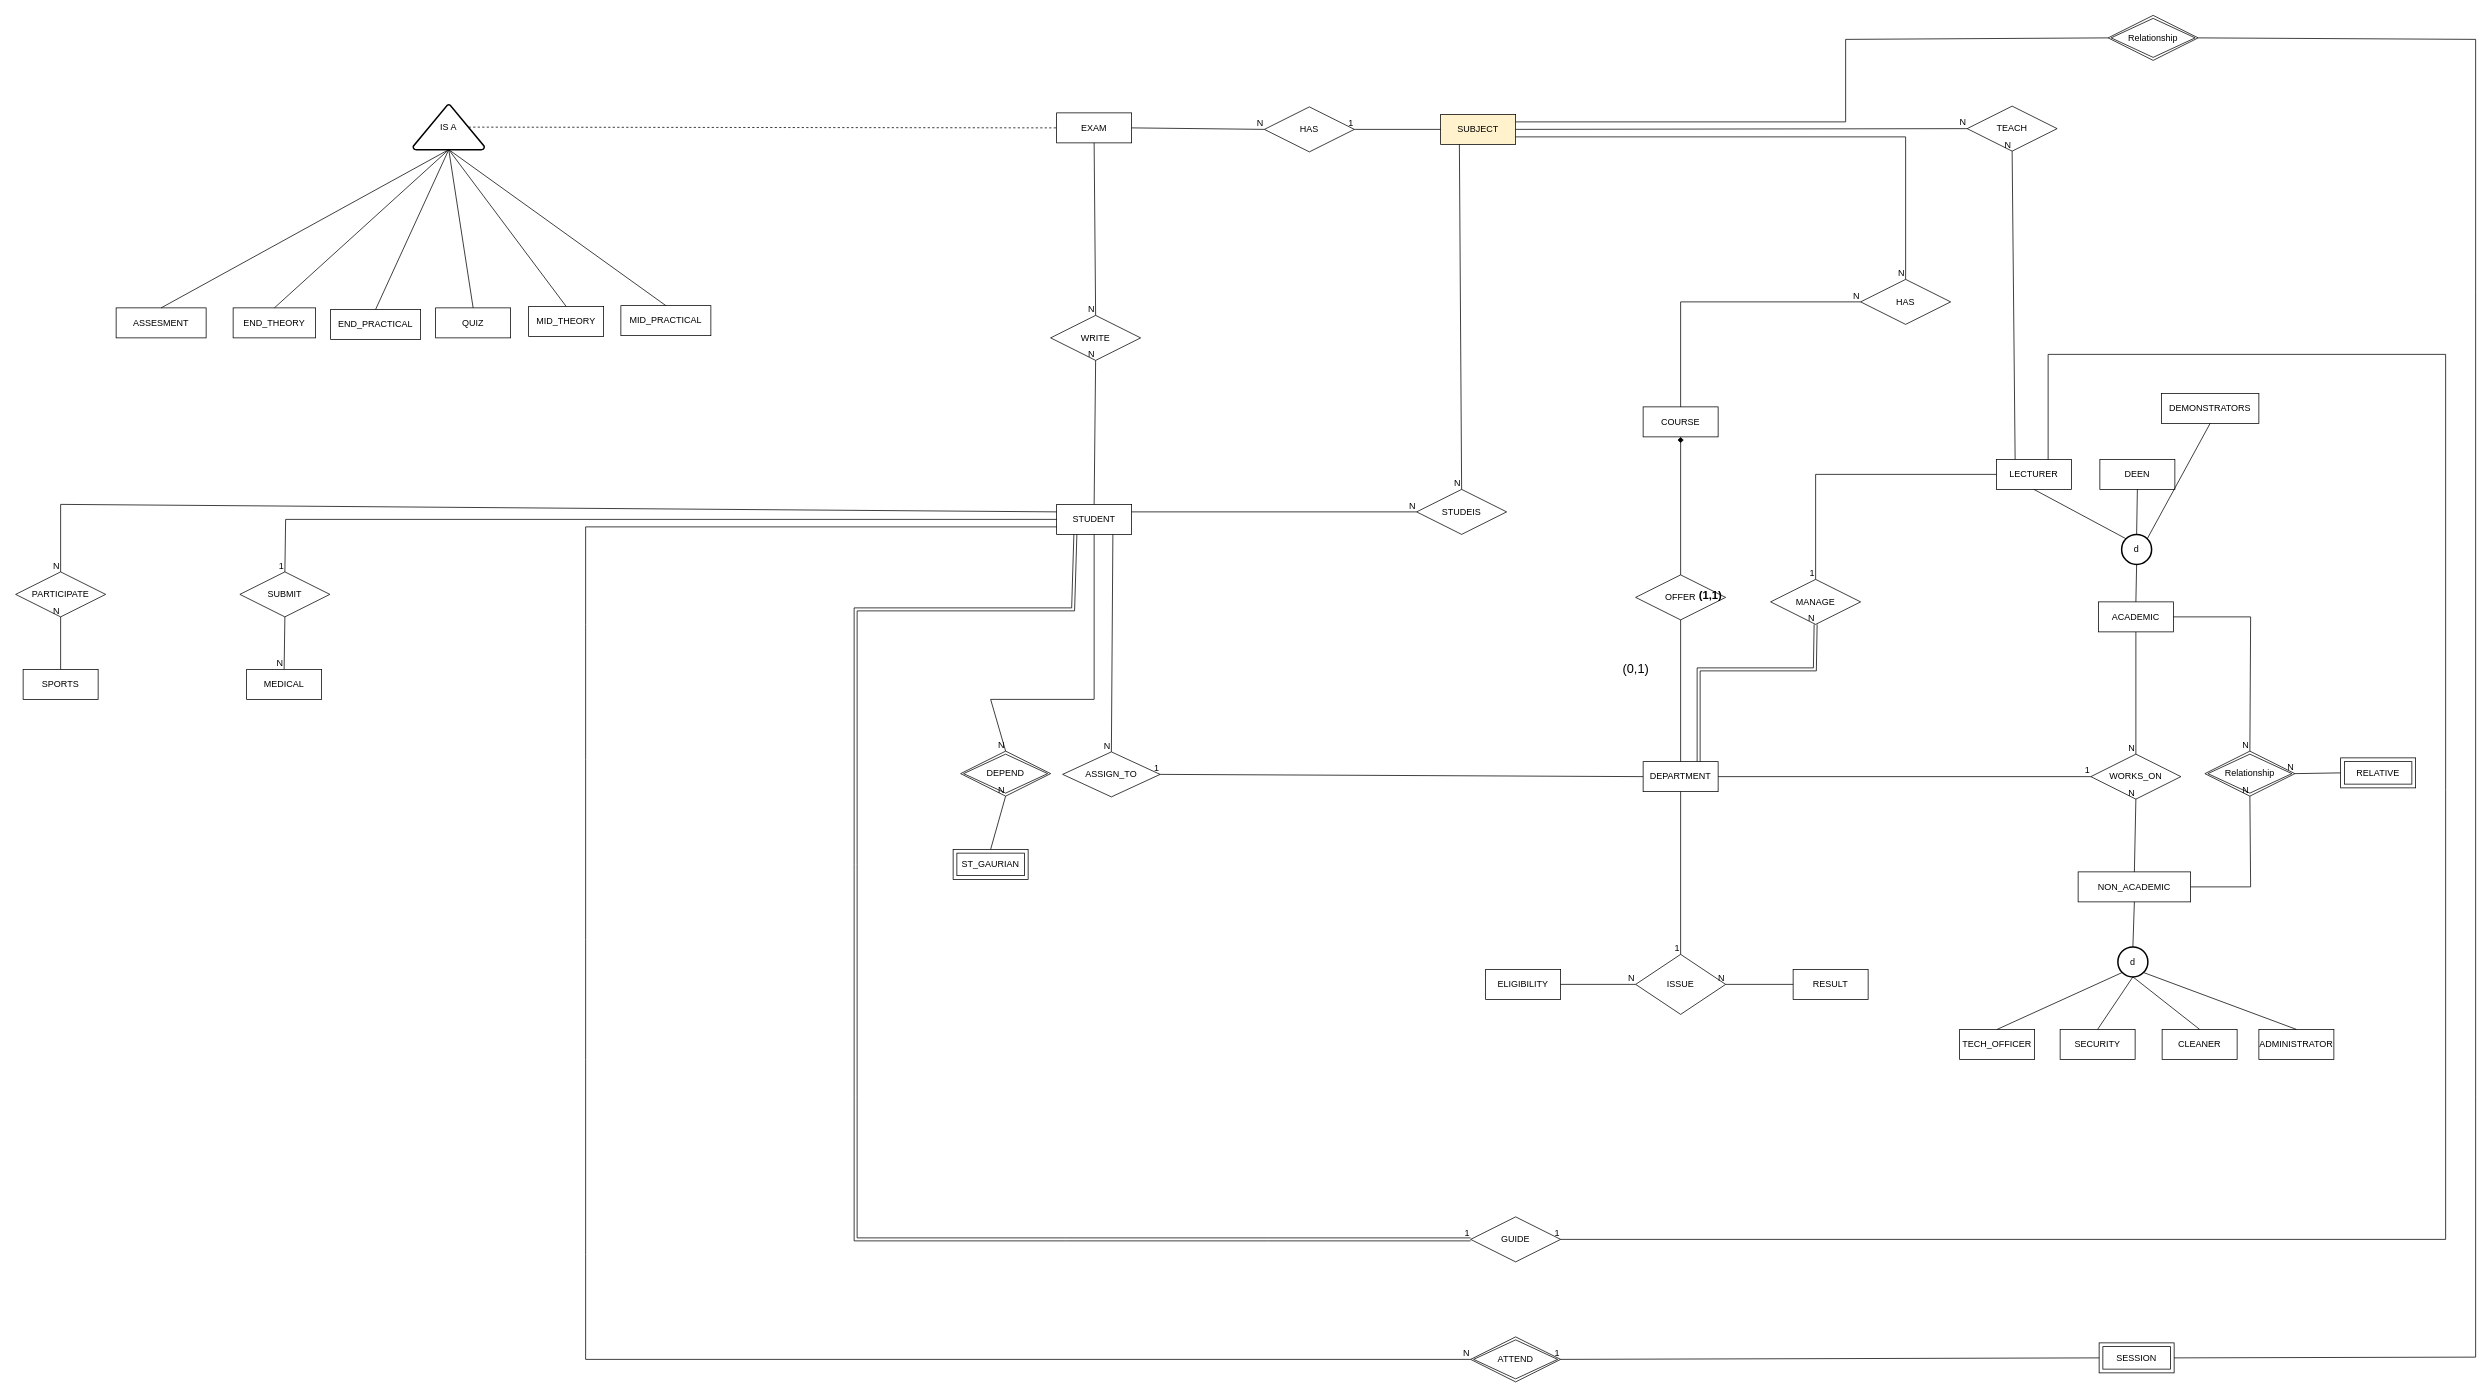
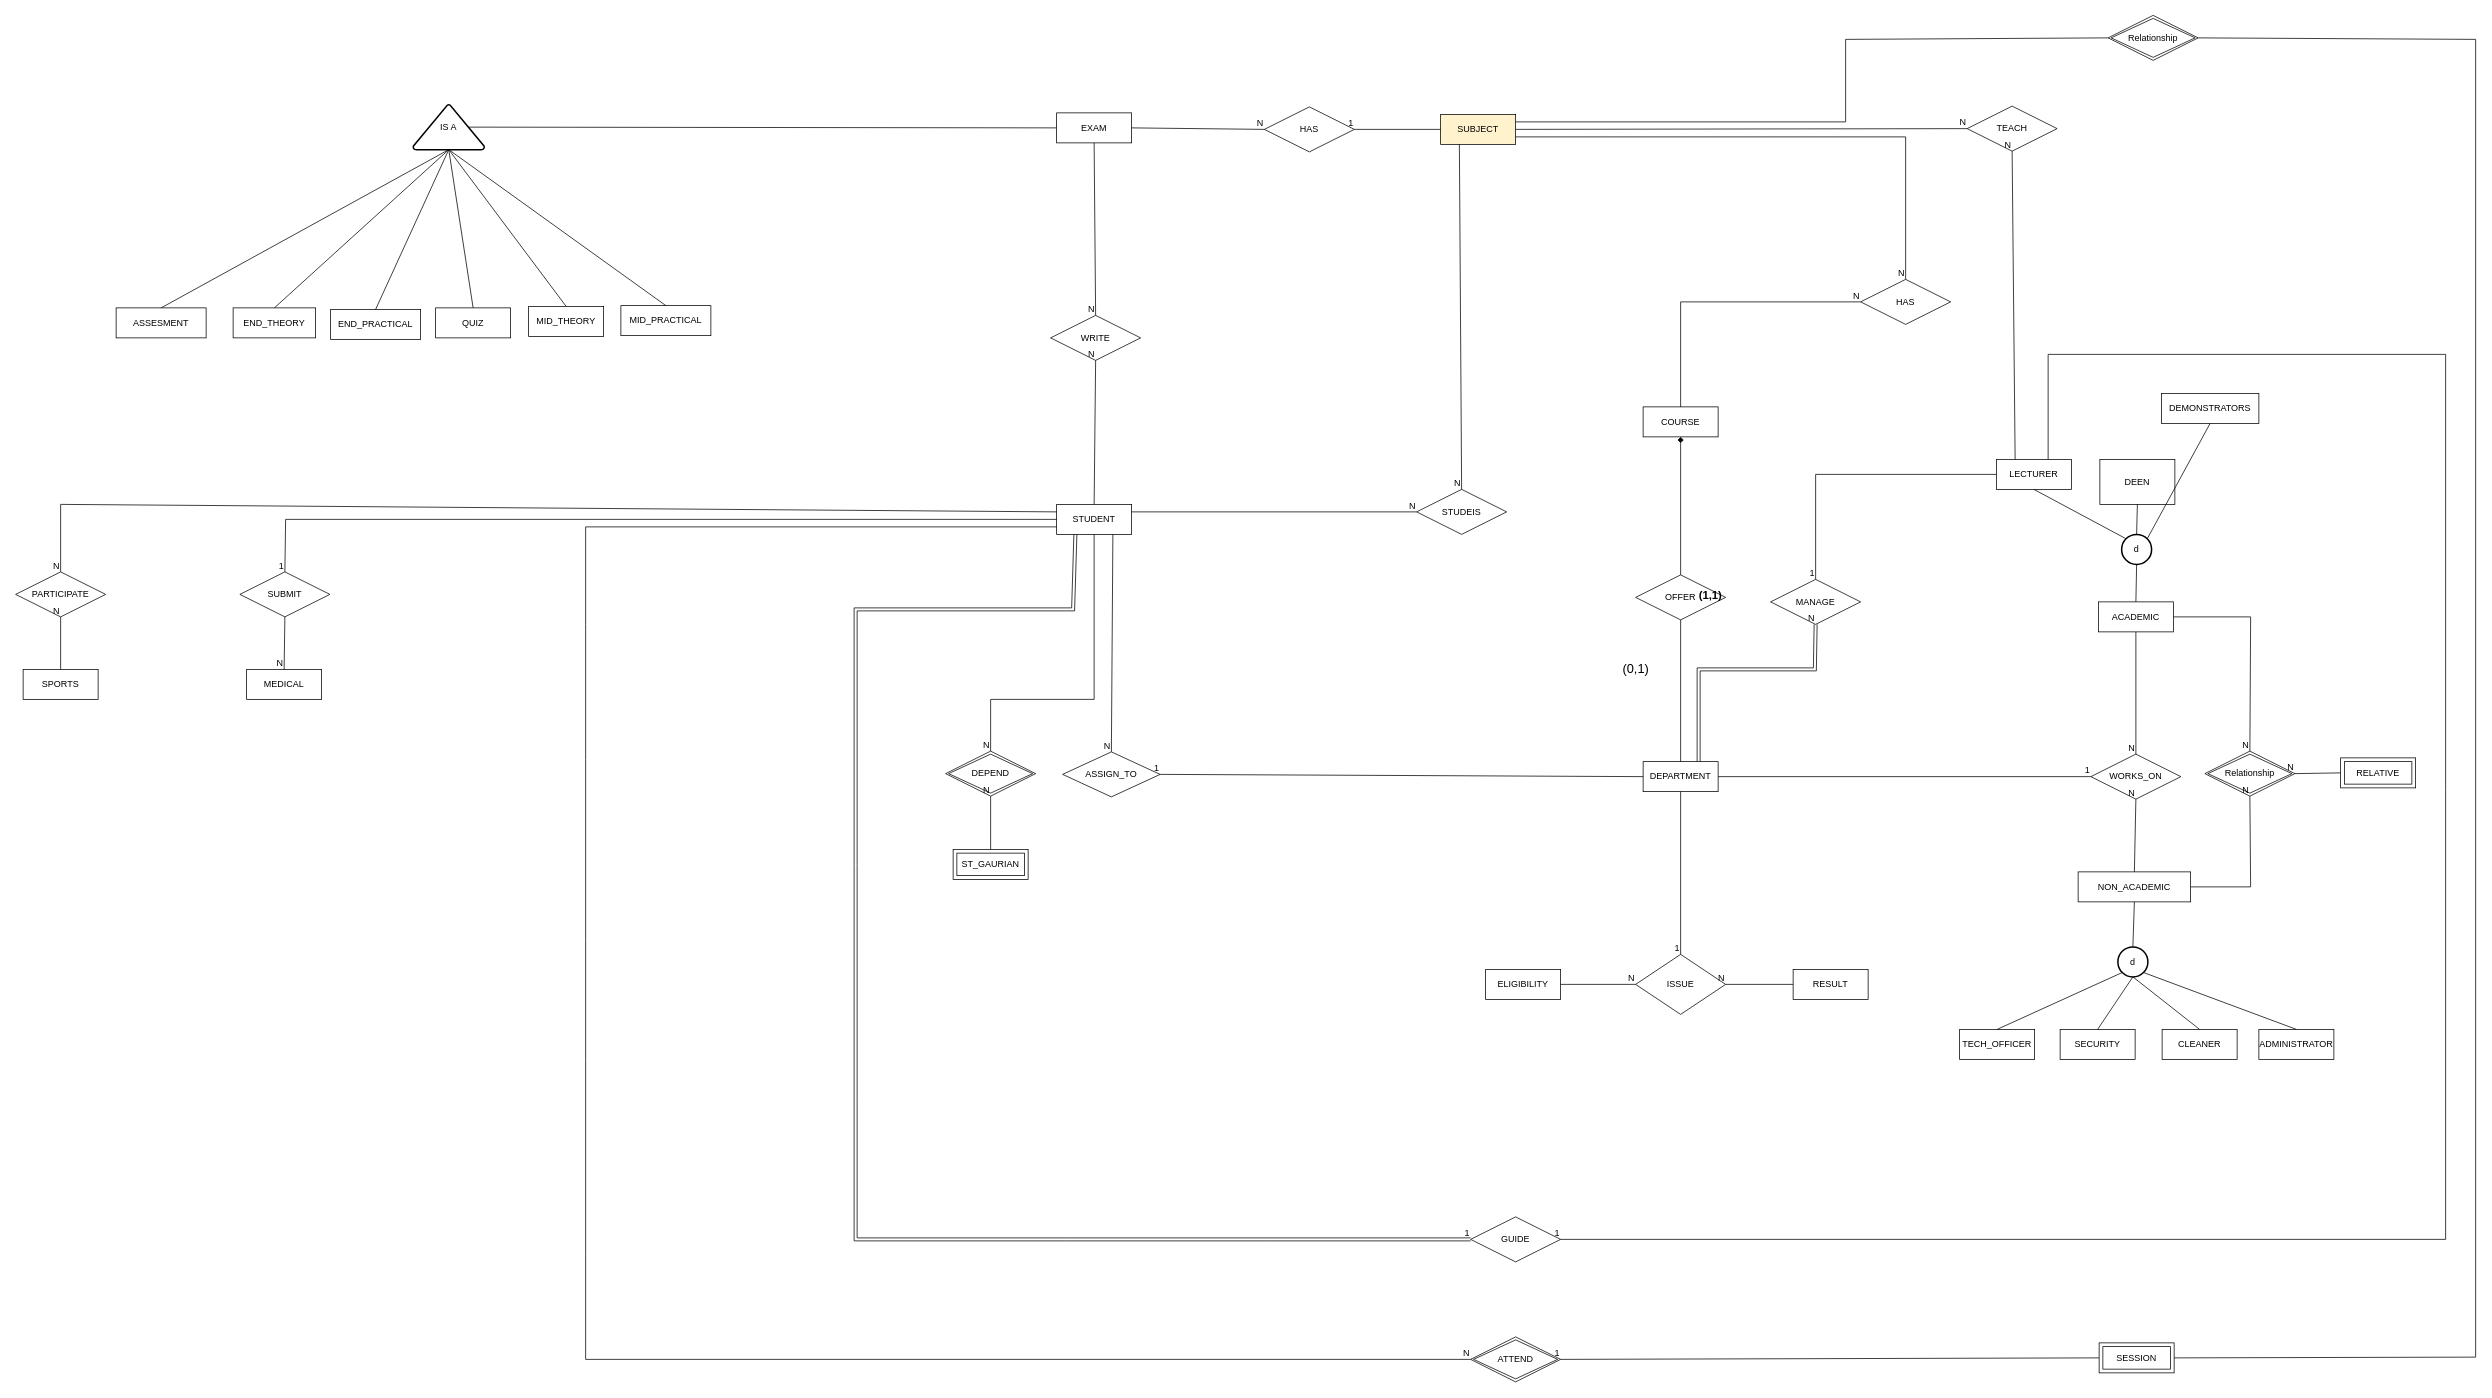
edge "IS A" -- "EXAM": style dashed -> solid
node "DEEN": size 75x30 -> 75x45
node "DEPEND": moved (1005, 774) -> (990, 774)
